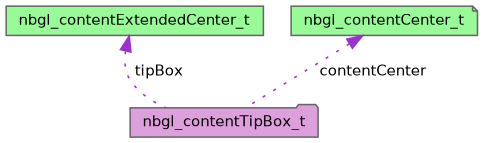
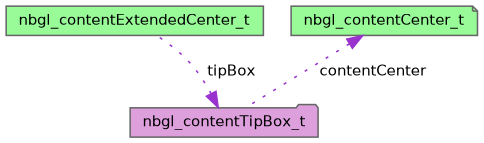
edge "nbgl_contentTipBox_t" -> "nbgl_contentExtendedCenter_t": reversed
